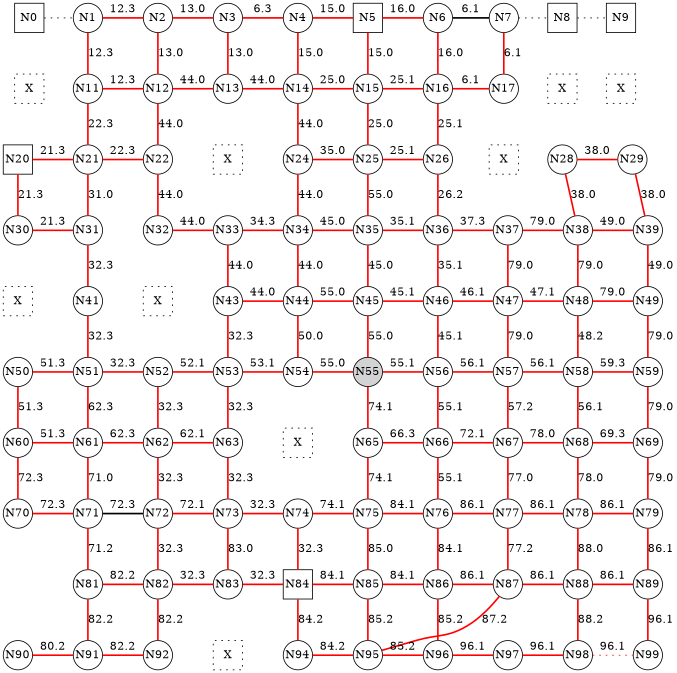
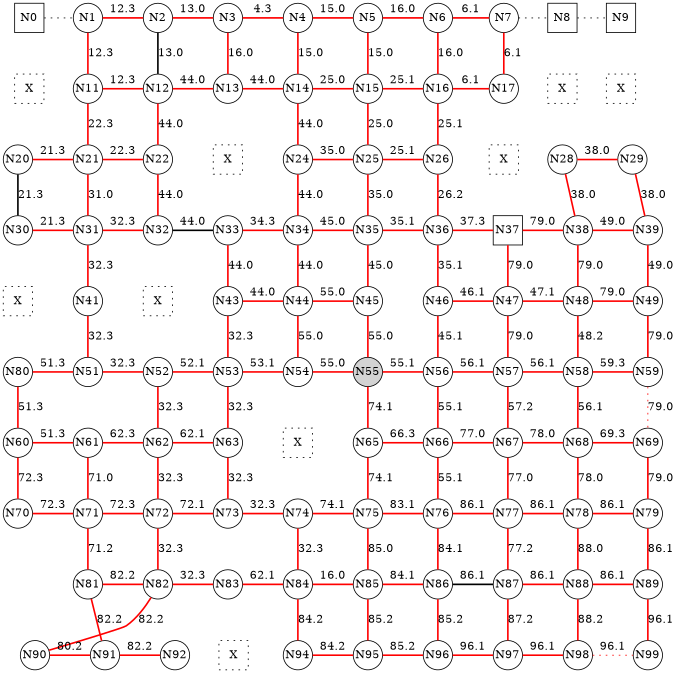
edge "N3" -- "N4": label "6.3" -> "4.3"
node "N5": shape square -> circle
edge "N6" -- "N7": color black -> red
edge "N2" -- "N12": color red -> black
edge "N3" -- "N13": label "13.0" -> "16.0"
node "N20": shape square -> circle
edge "N20" -- "N30": color red -> black
edge "N25" -- "N35": label "55.0" -> "35.0"
edge "N31" -- "N32": added, label "32.3"
edge "N32" -- "N33": color red -> black
node "N37": shape circle -> square
edge "N45" -- "N46": removed, label "45.1"
edge "N44" -- "N54": label "50.0" -> "55.0"
node "N50": label "N50" -> "N80"
edge "N51" -- "N61": removed, label "62.3"
edge "N59" -- "N69": style bold -> dotted
edge "N66" -- "N67": label "72.1" -> "77.0"
edge "N75" -- "N76": label "84.1" -> "83.1"
edge "N71" -- "N72": color black -> red
edge "N73" -- "N83": removed, label "83.0"
edge "N83" -- "N84": label "32.3" -> "62.1"
edge "N84" -- "N85": label "84.1" -> "16.0"
node "N84": shape square -> circle
edge "N86" -- "N87": color red -> black
edge "N82" -- "N92": now "N82" -- "N90"
edge "N87" -- "N95": now "N87" -- "N97"
